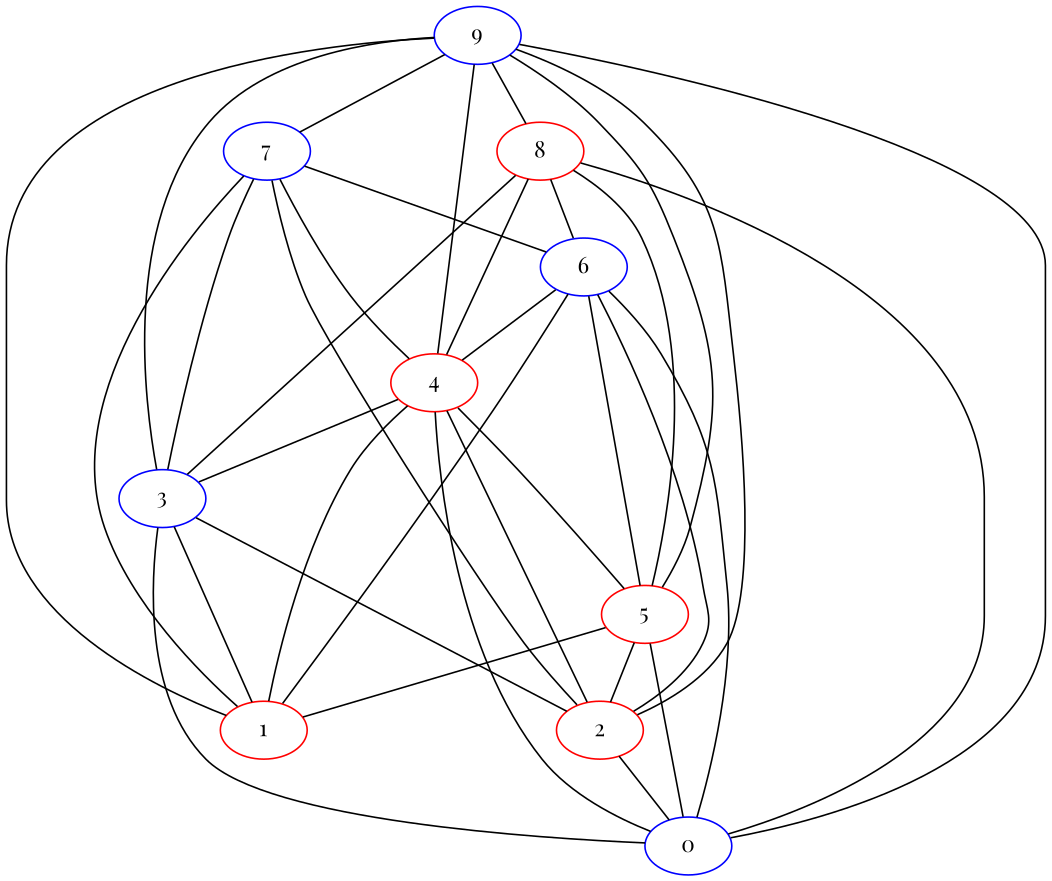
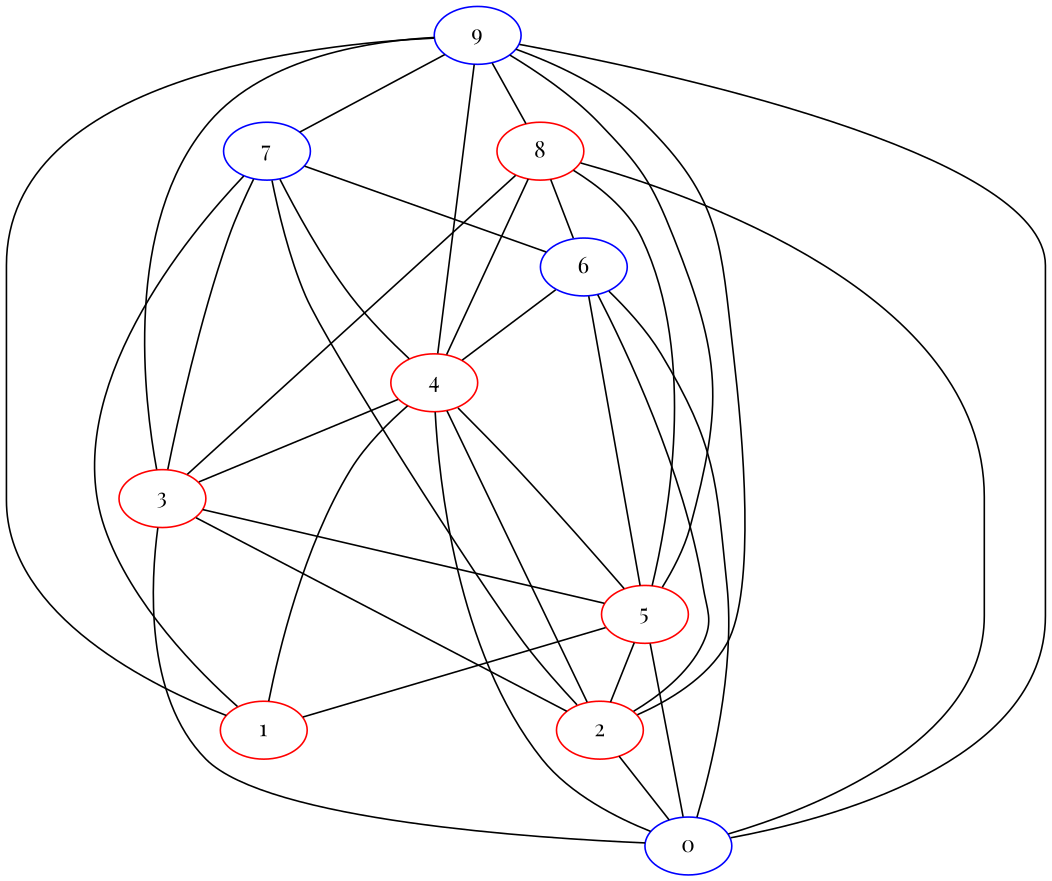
node "3": color blue -> red
edge "6" -- "1": removed
edge "3" -- "1": now "3" -- "5"
